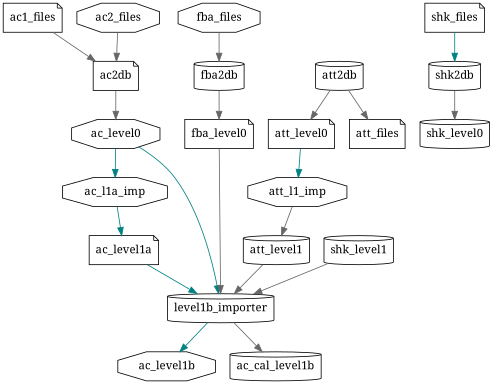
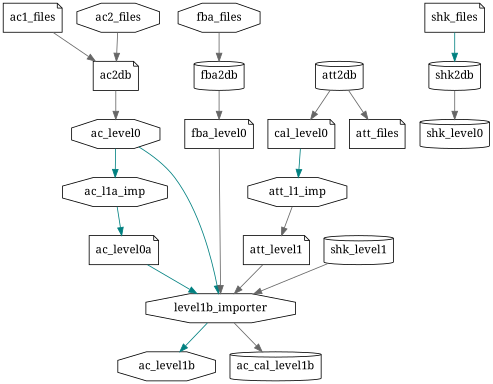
node "att_level0": label "att_level0" -> "cal_level0"
node "ac_level1a": label "ac_level1a" -> "ac_level0a"
node "att_level1": shape cylinder -> note
node "level1b_importer": shape cylinder -> octagon
